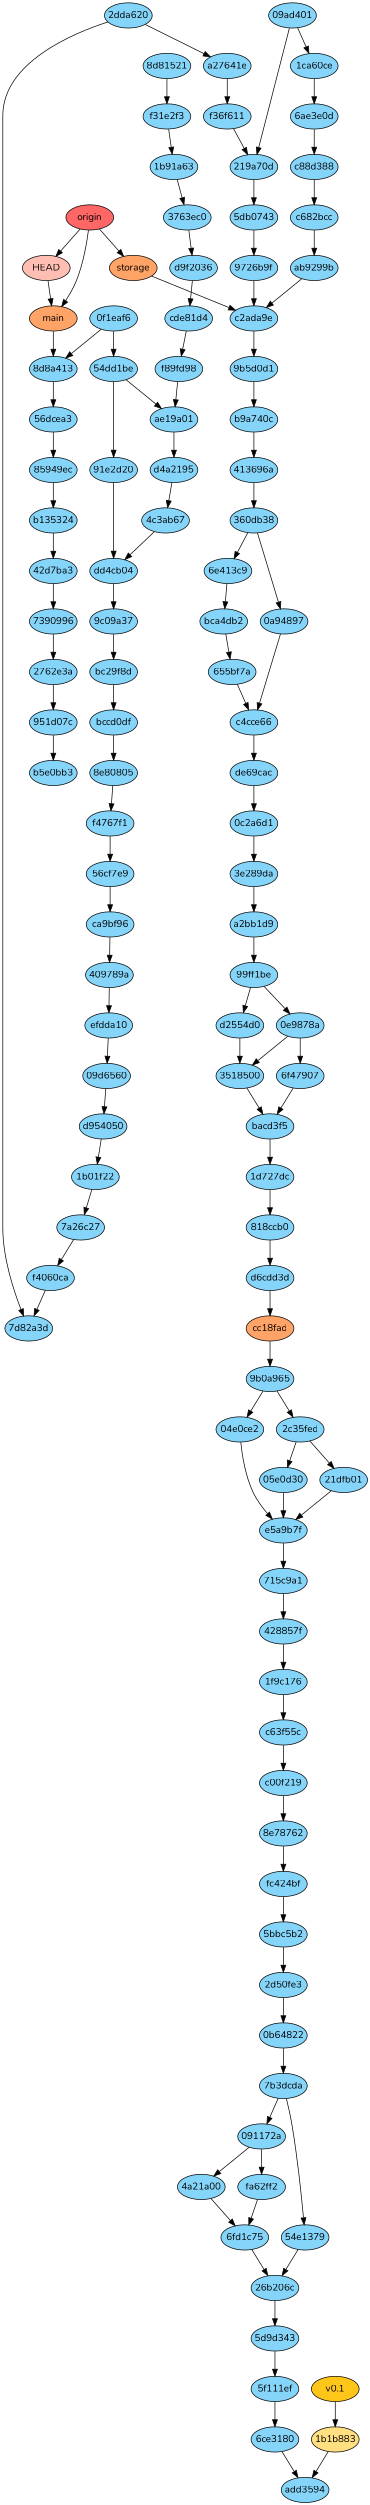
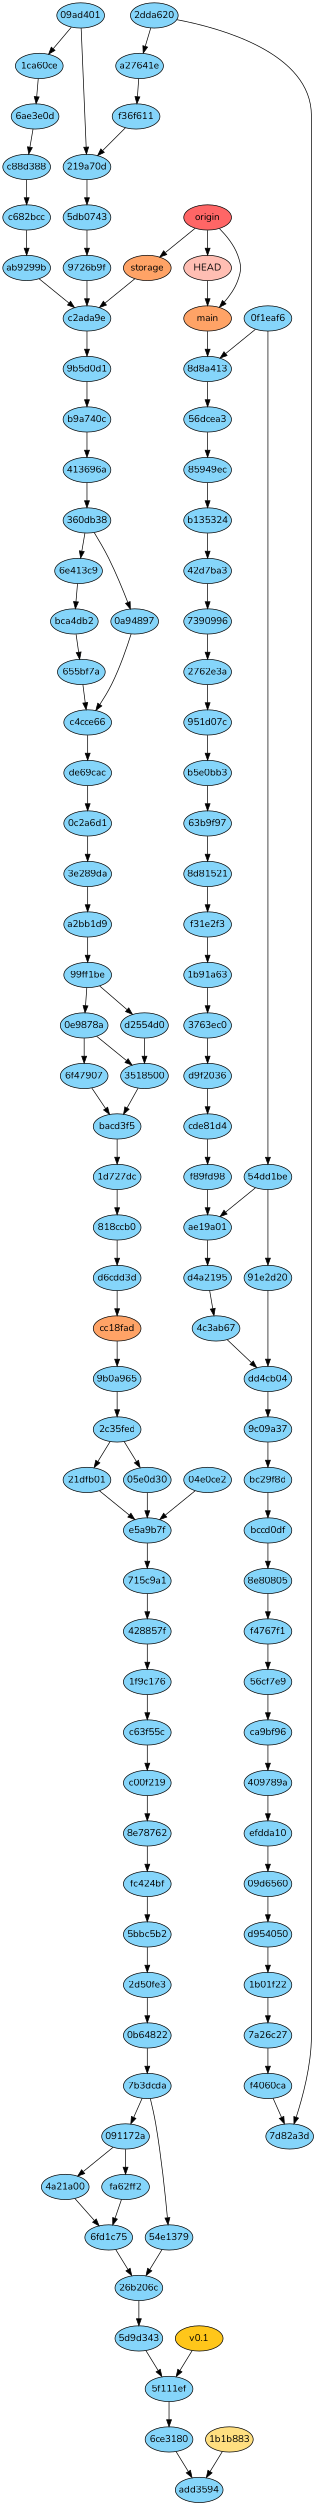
node "63b9f97": added
edge "9b0a965" -> "04e0ce2": removed
edge "v0.1" -> "1b1b883": now "v0.1" -> "5f111ef"
